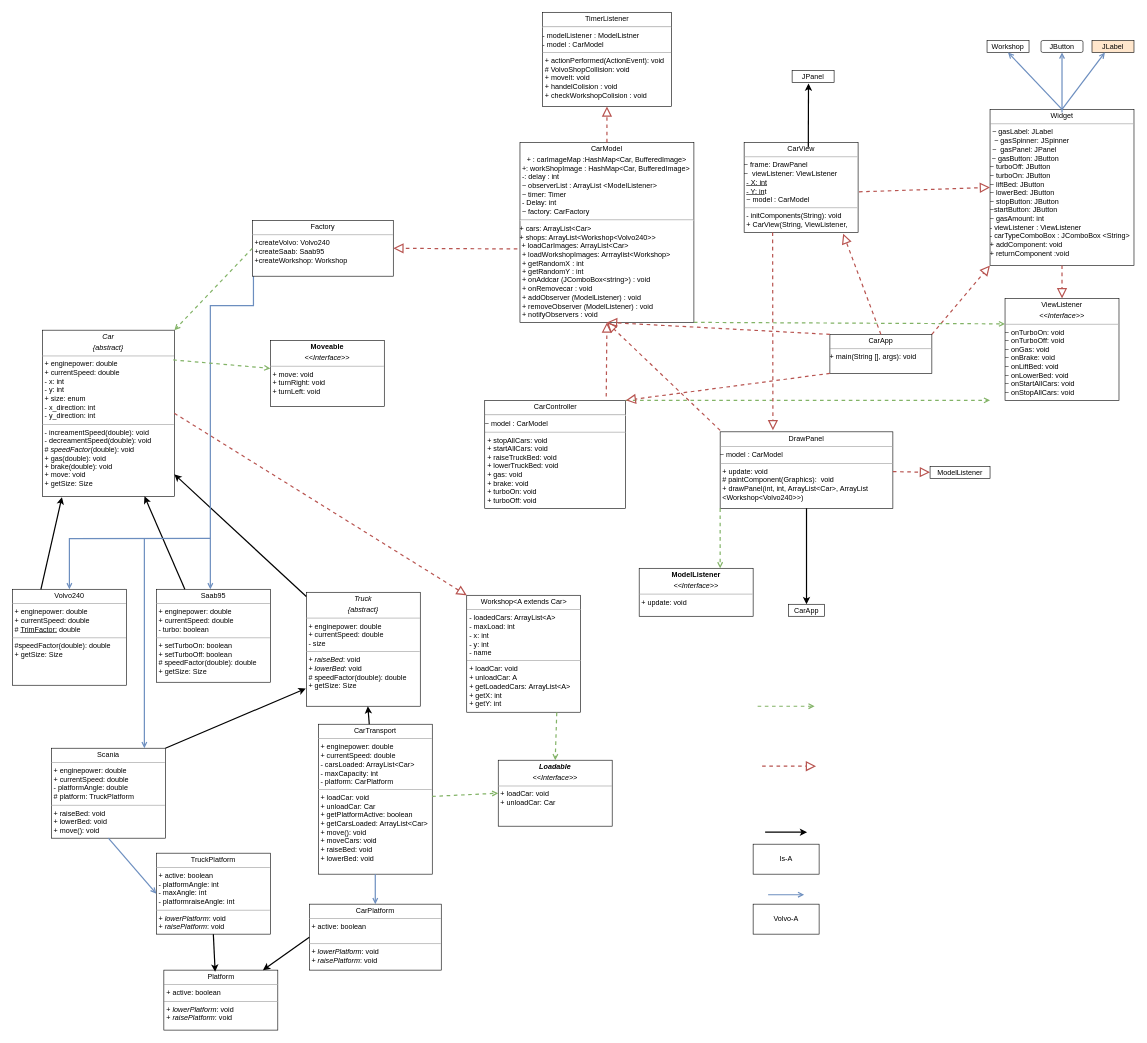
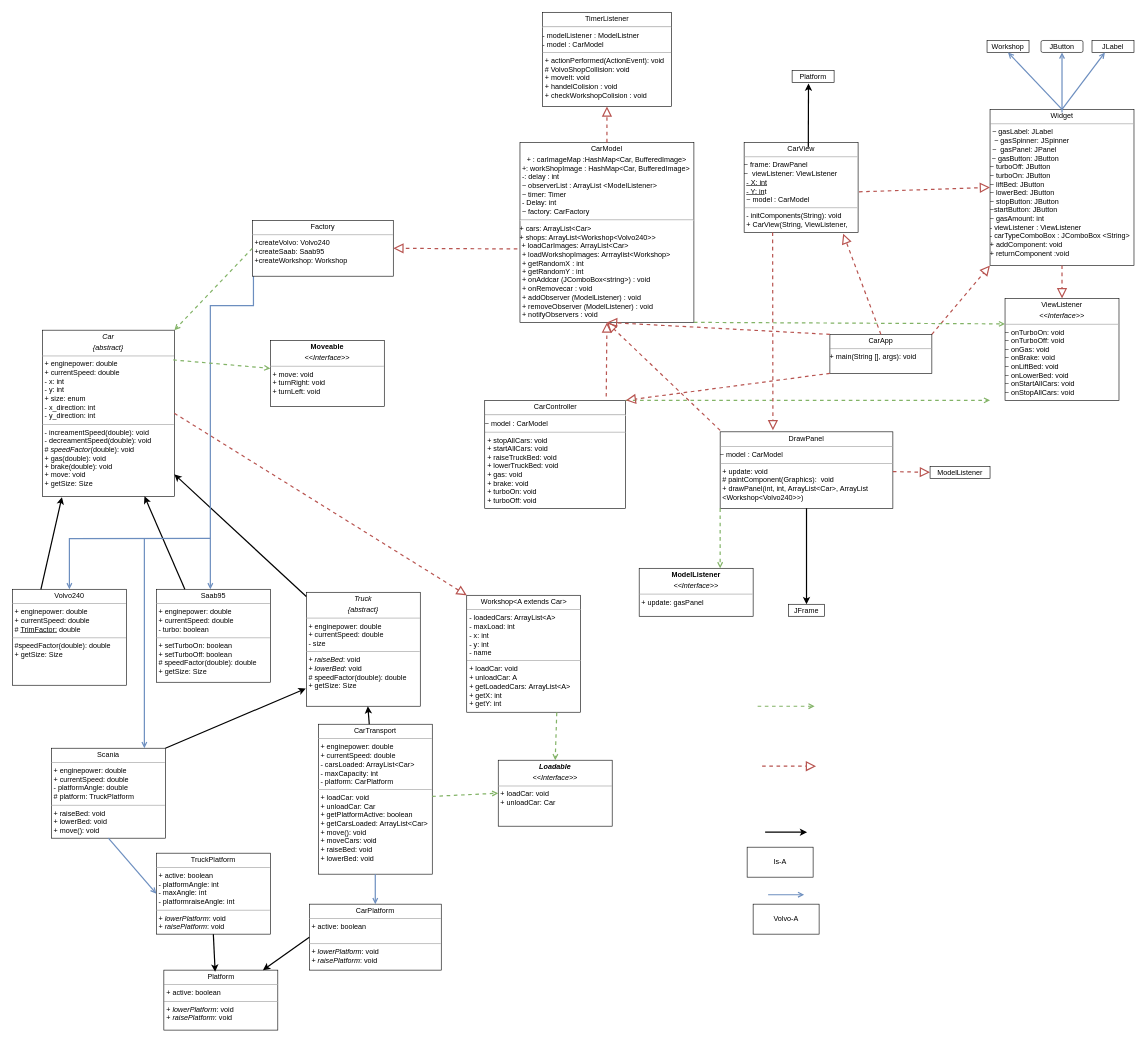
node "JLabel": fillcolor #ffe6cc -> #ffffff
node "JPanel": label "JPanel" -> "Platform"
node "ModelListener <<Interface>> + update: void": label "ModelListener <<Interface>> + update: void" -> "ModelListener <<Interface>> + update: gasPanel"
node "CarApp": label "CarApp" -> "JFrame"
node "Is-A": moved (786, 860) -> (780, 863)
